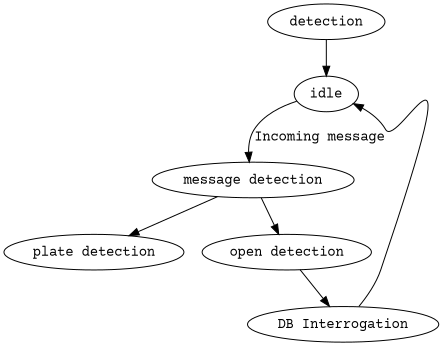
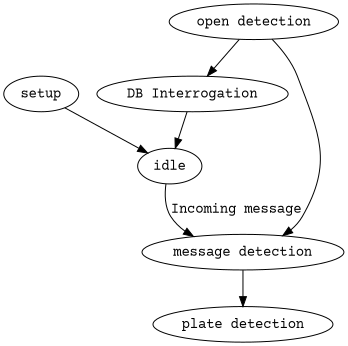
node "detection": label "detection" -> "setup"
edge "message detection" -> "open detection": reversed
